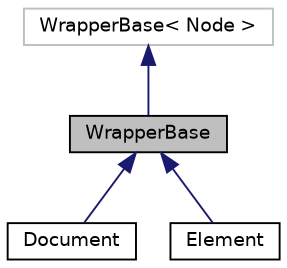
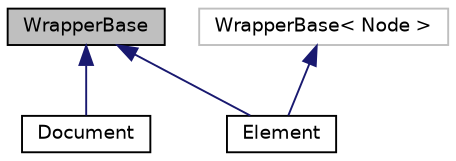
edge "WrapperBase" -> "WrapperBase< Node >": now "Element" -> "WrapperBase< Node >"
